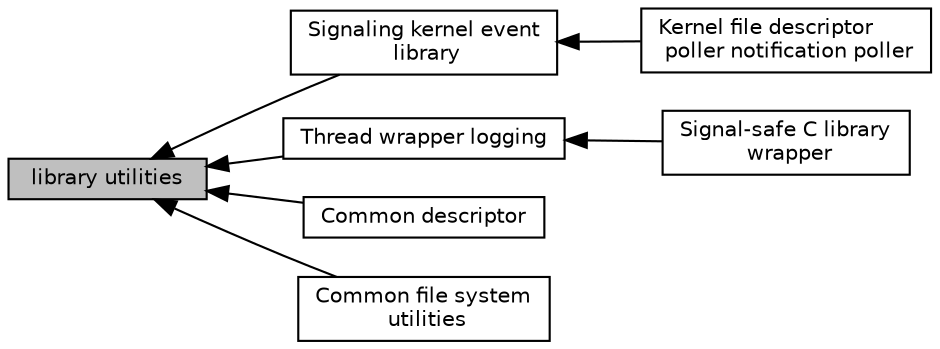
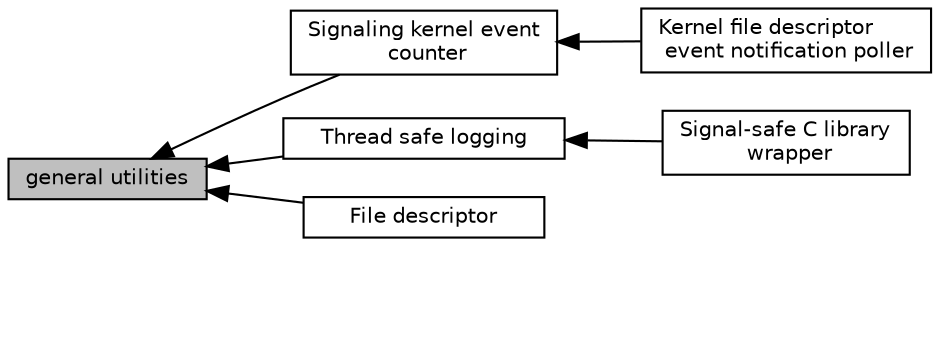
node "Kernel file descriptor poller notification poller": label "Kernel file descriptor poller notification poller" -> "Kernel file descriptor event notification poller"
node "Signaling kernel event library": label "Signaling kernel event library" -> "Signaling kernel event counter"
node "Thread wrapper logging": label "Thread wrapper logging" -> "Thread safe logging"
node "library utilities": label "library utilities" -> "general utilities"
node "Common descriptor": label "Common descriptor" -> "File descriptor"
node "Common file system utilities": removed
